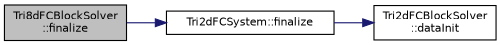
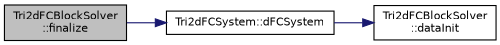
node "Tri8dFCBlockSolver ::finalize": label "Tri8dFCBlockSolver ::finalize" -> "Tri2dFCBlockSolver ::finalize"
node "Tri2dFCSystem::finalize": label "Tri2dFCSystem::finalize" -> "Tri2dFCSystem::dFCSystem"
